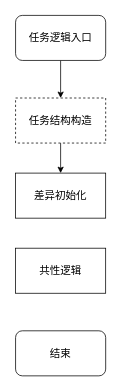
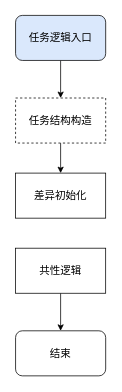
node "任务逻辑入口": fillcolor #ffffff -> #dae8fc
edge "共性逻辑" -> "结束": added
